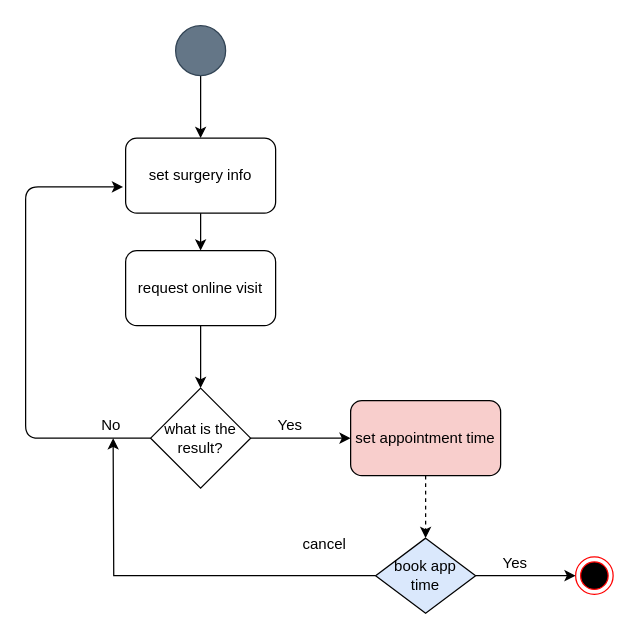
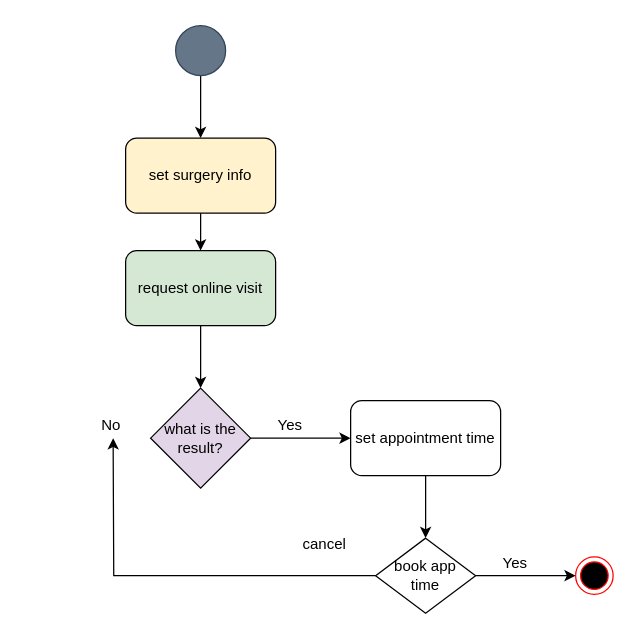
node "set surgery info": fillcolor #ffffff -> #fff2cc
node "request online visit": fillcolor #ffffff -> #d5e8d4
edge "what is the result?" -> "set surgery info": removed
node "what is the result?": fillcolor #ffffff -> #e1d5e7
node "set appointment time": fillcolor #f8cecc -> #ffffff
edge "set appointment time" -> "book app time": style dashed -> solid
node "book app time": fillcolor #dae8fc -> #ffffff
